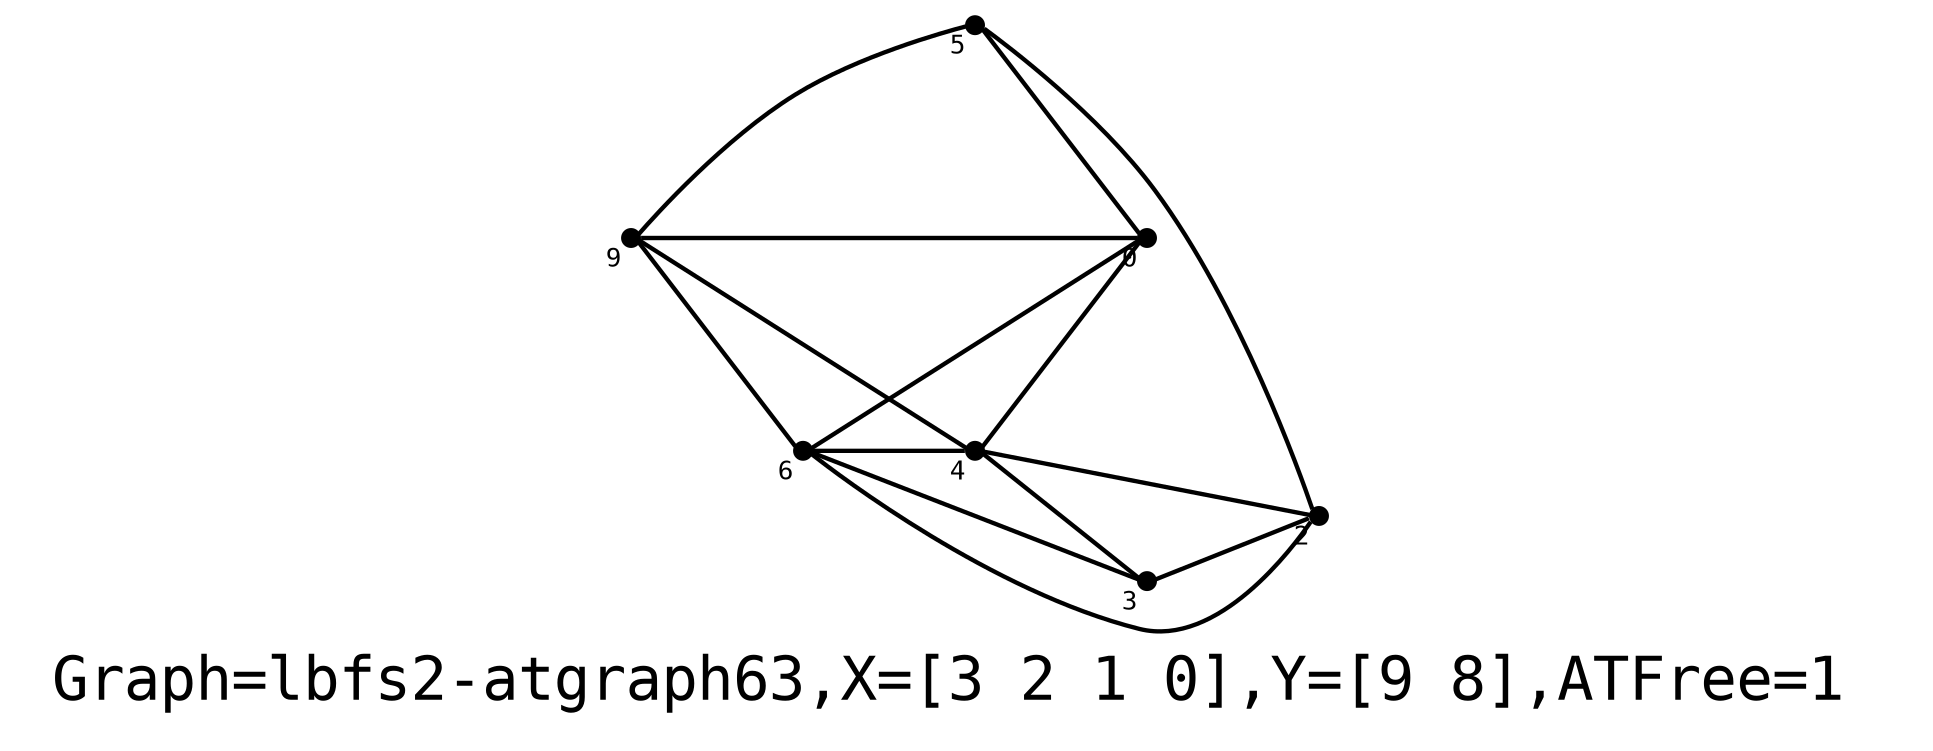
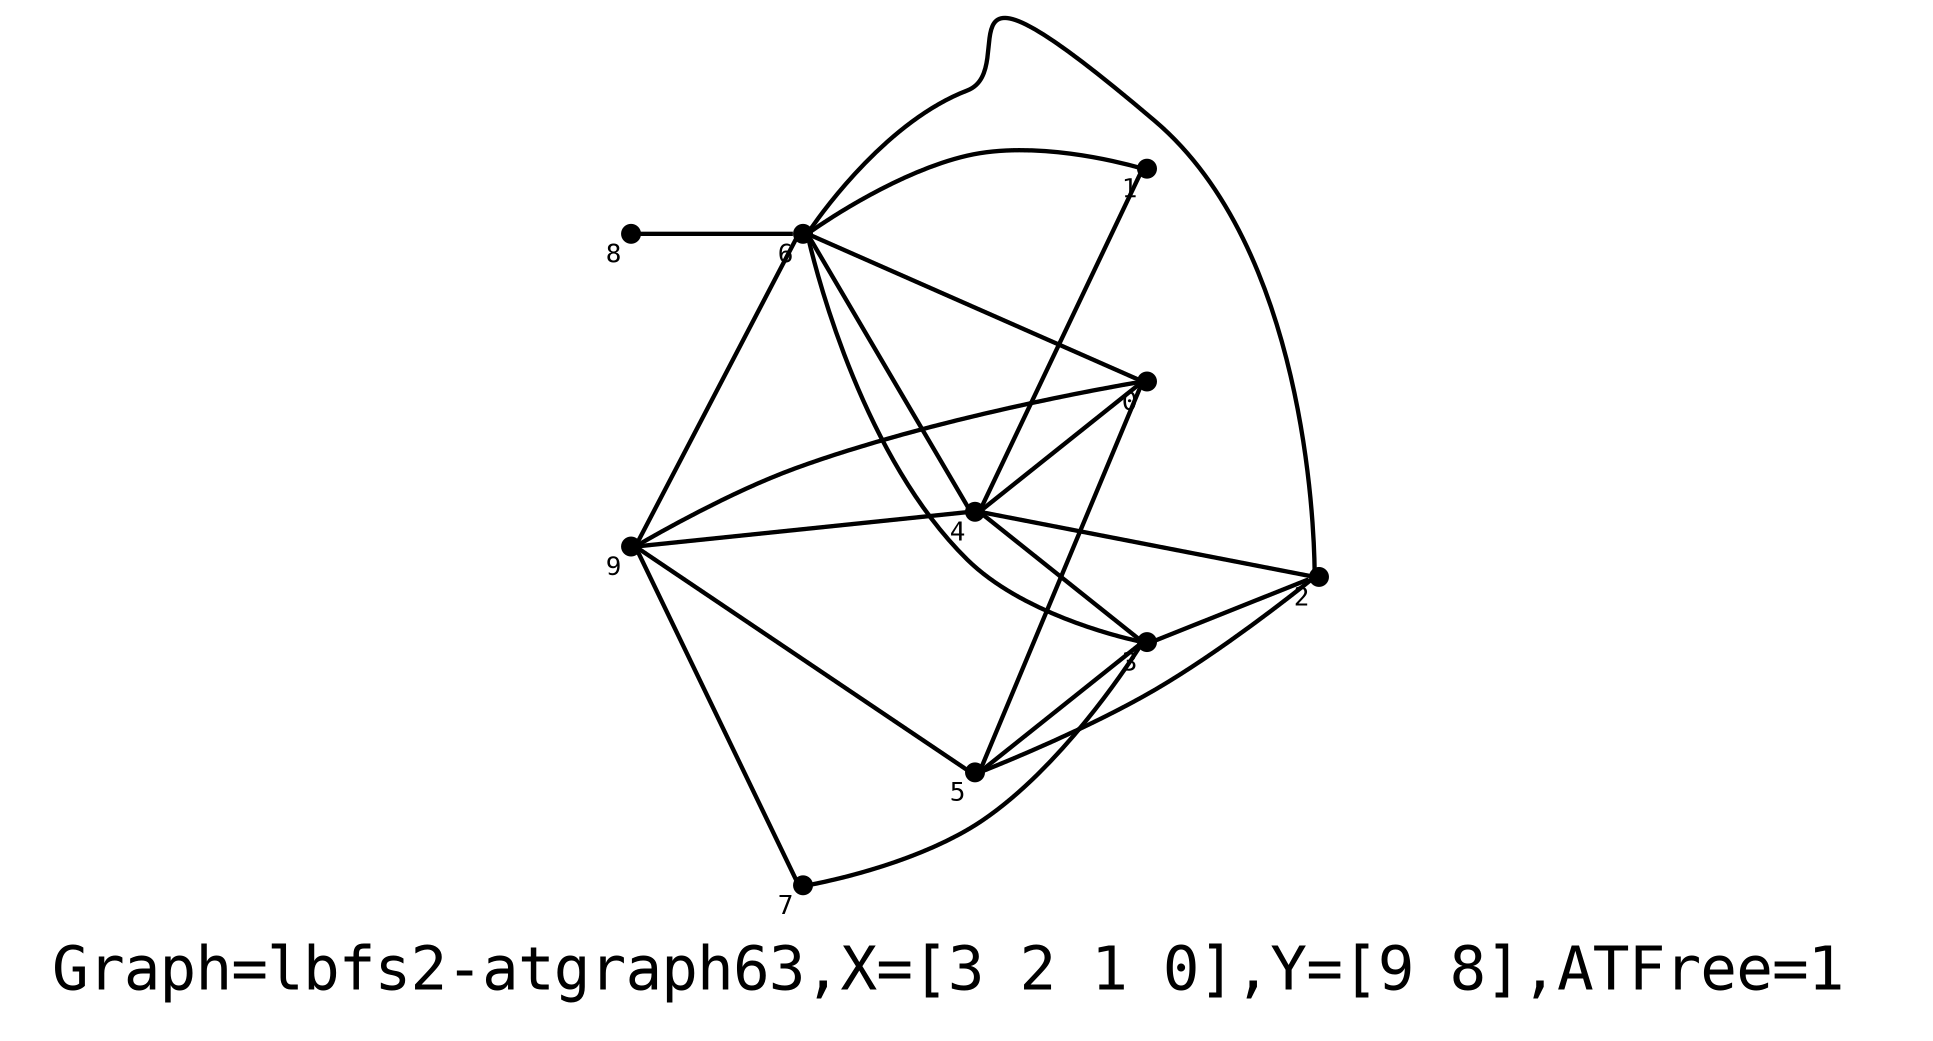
node "1": added
node "8": added
edge "3" -- "5": added
node "7": added
